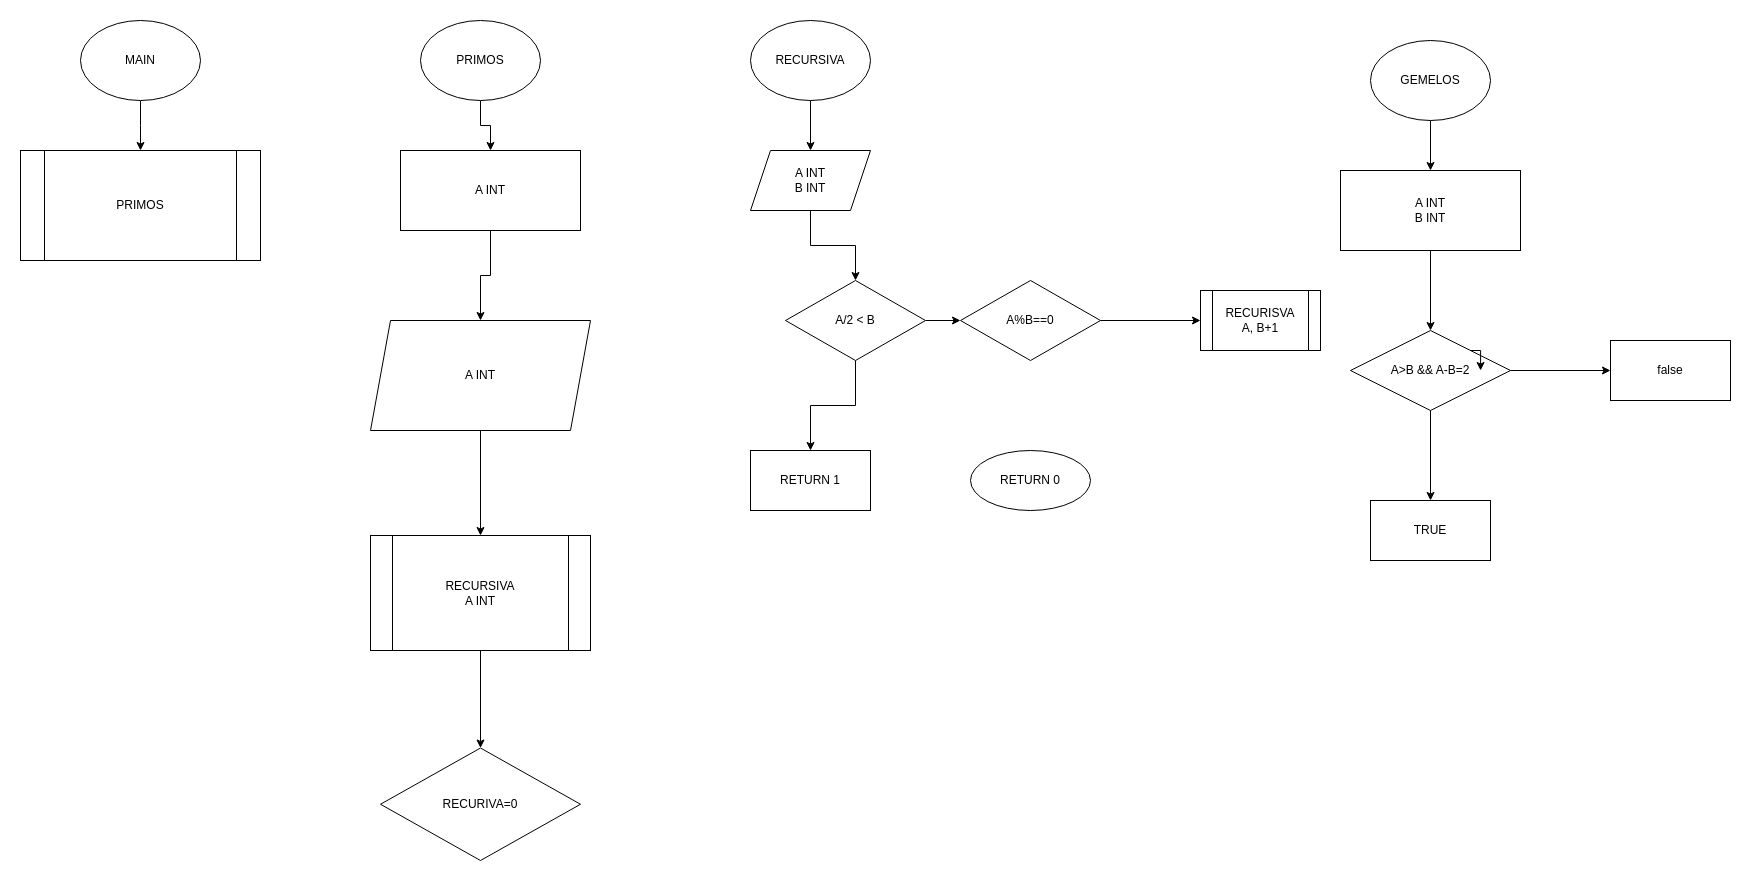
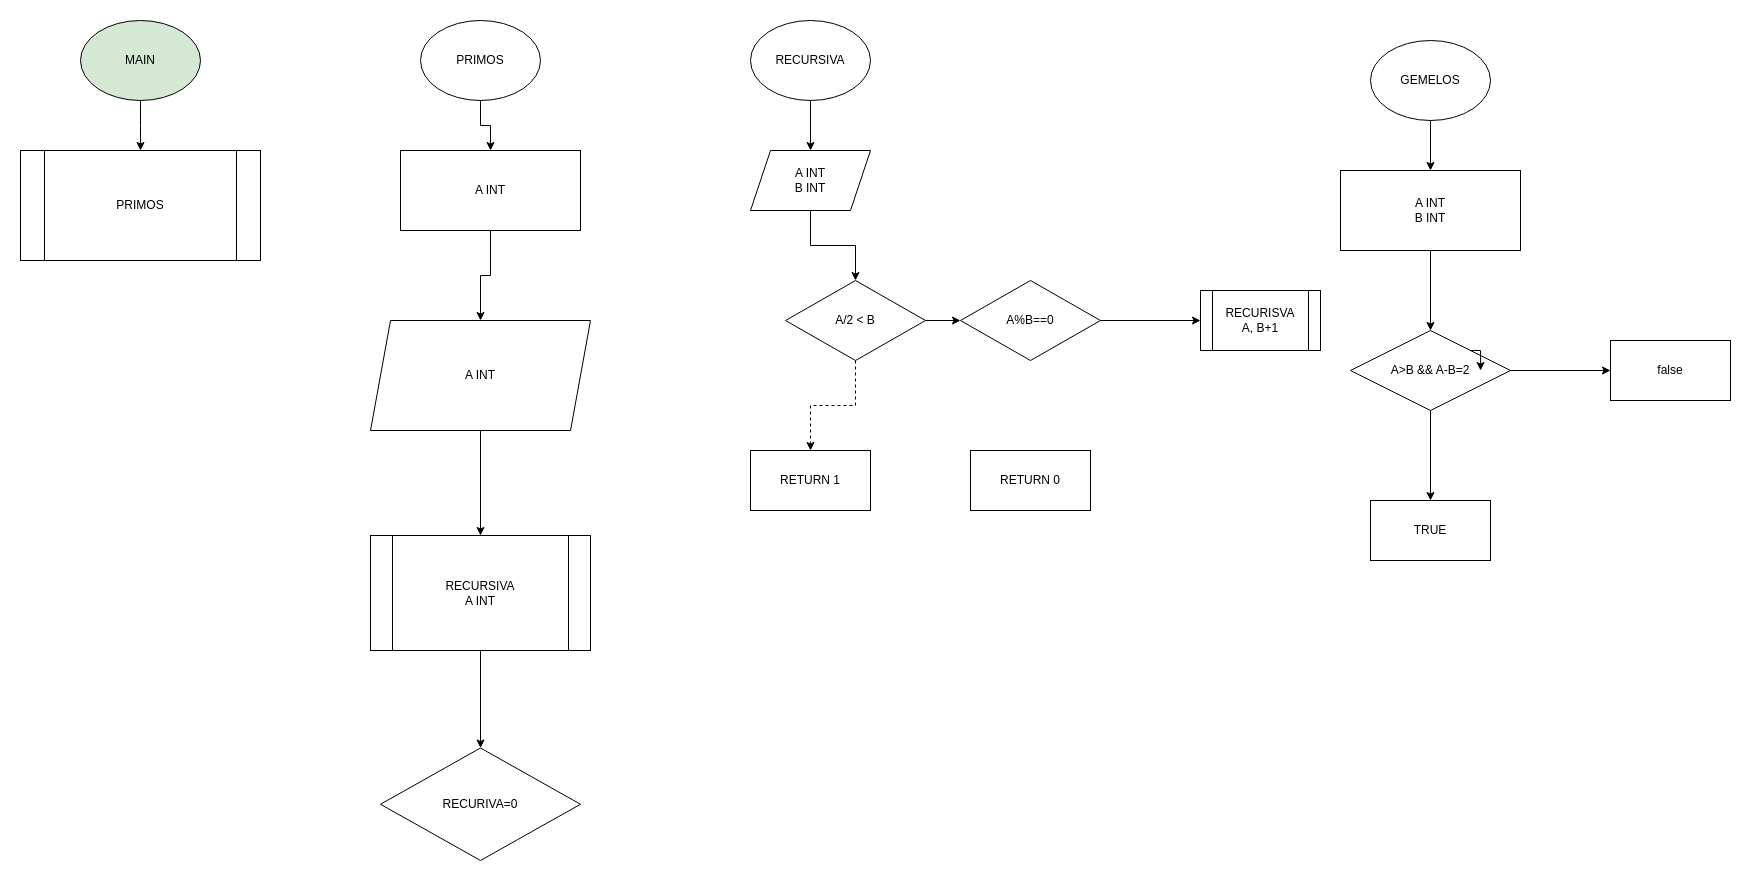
node "MAIN": fillcolor #ffffff -> #d5e8d4
edge "A/2 < B" -> "RETURN 1": style solid -> dashed
node "RETURN 0": shape ellipse -> rectangle
